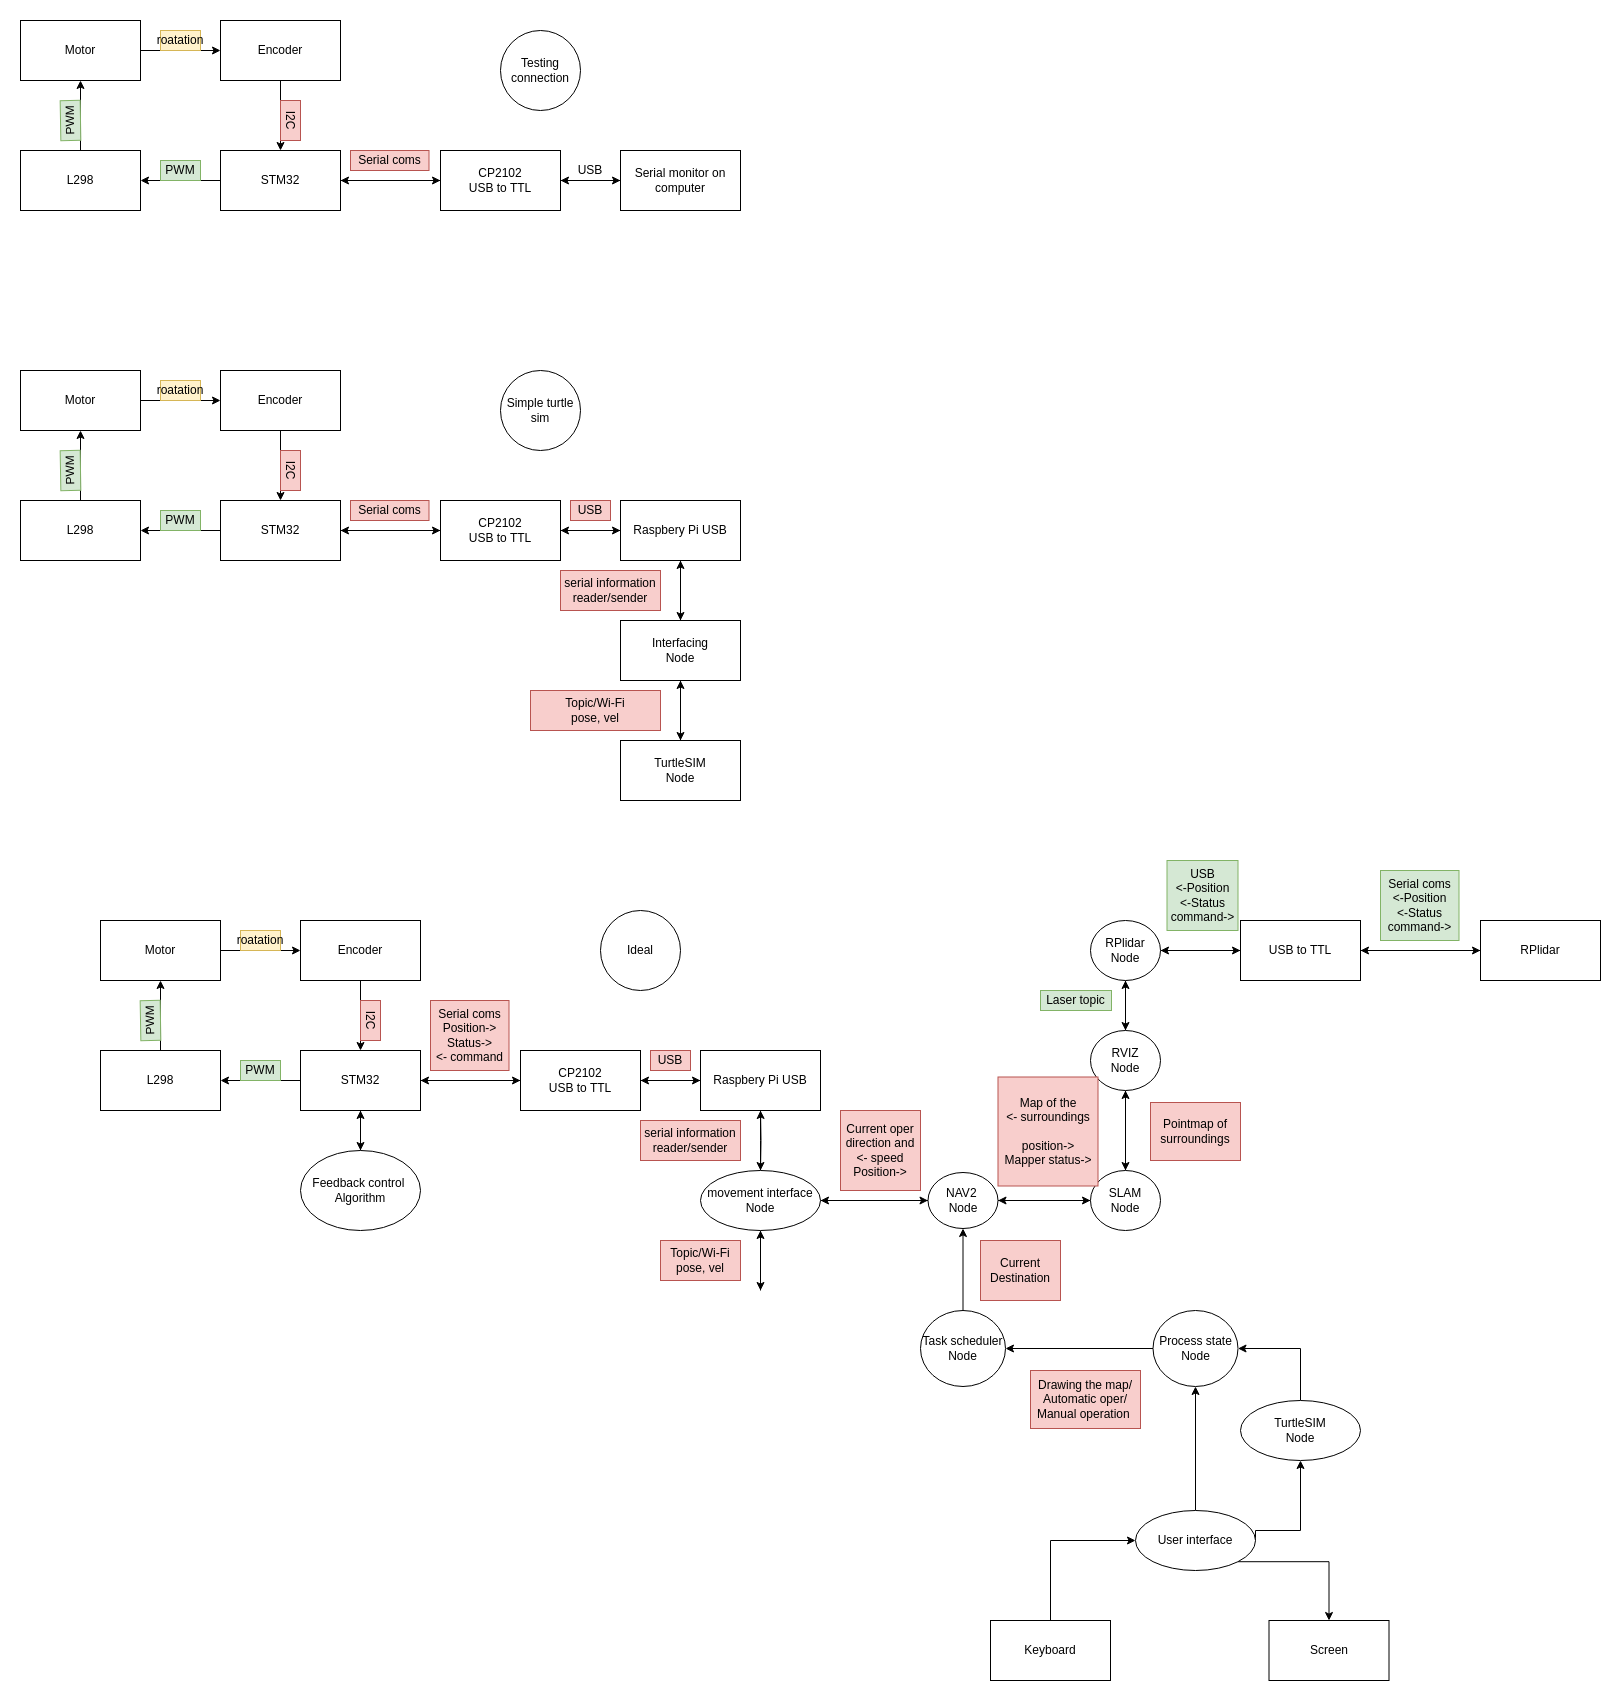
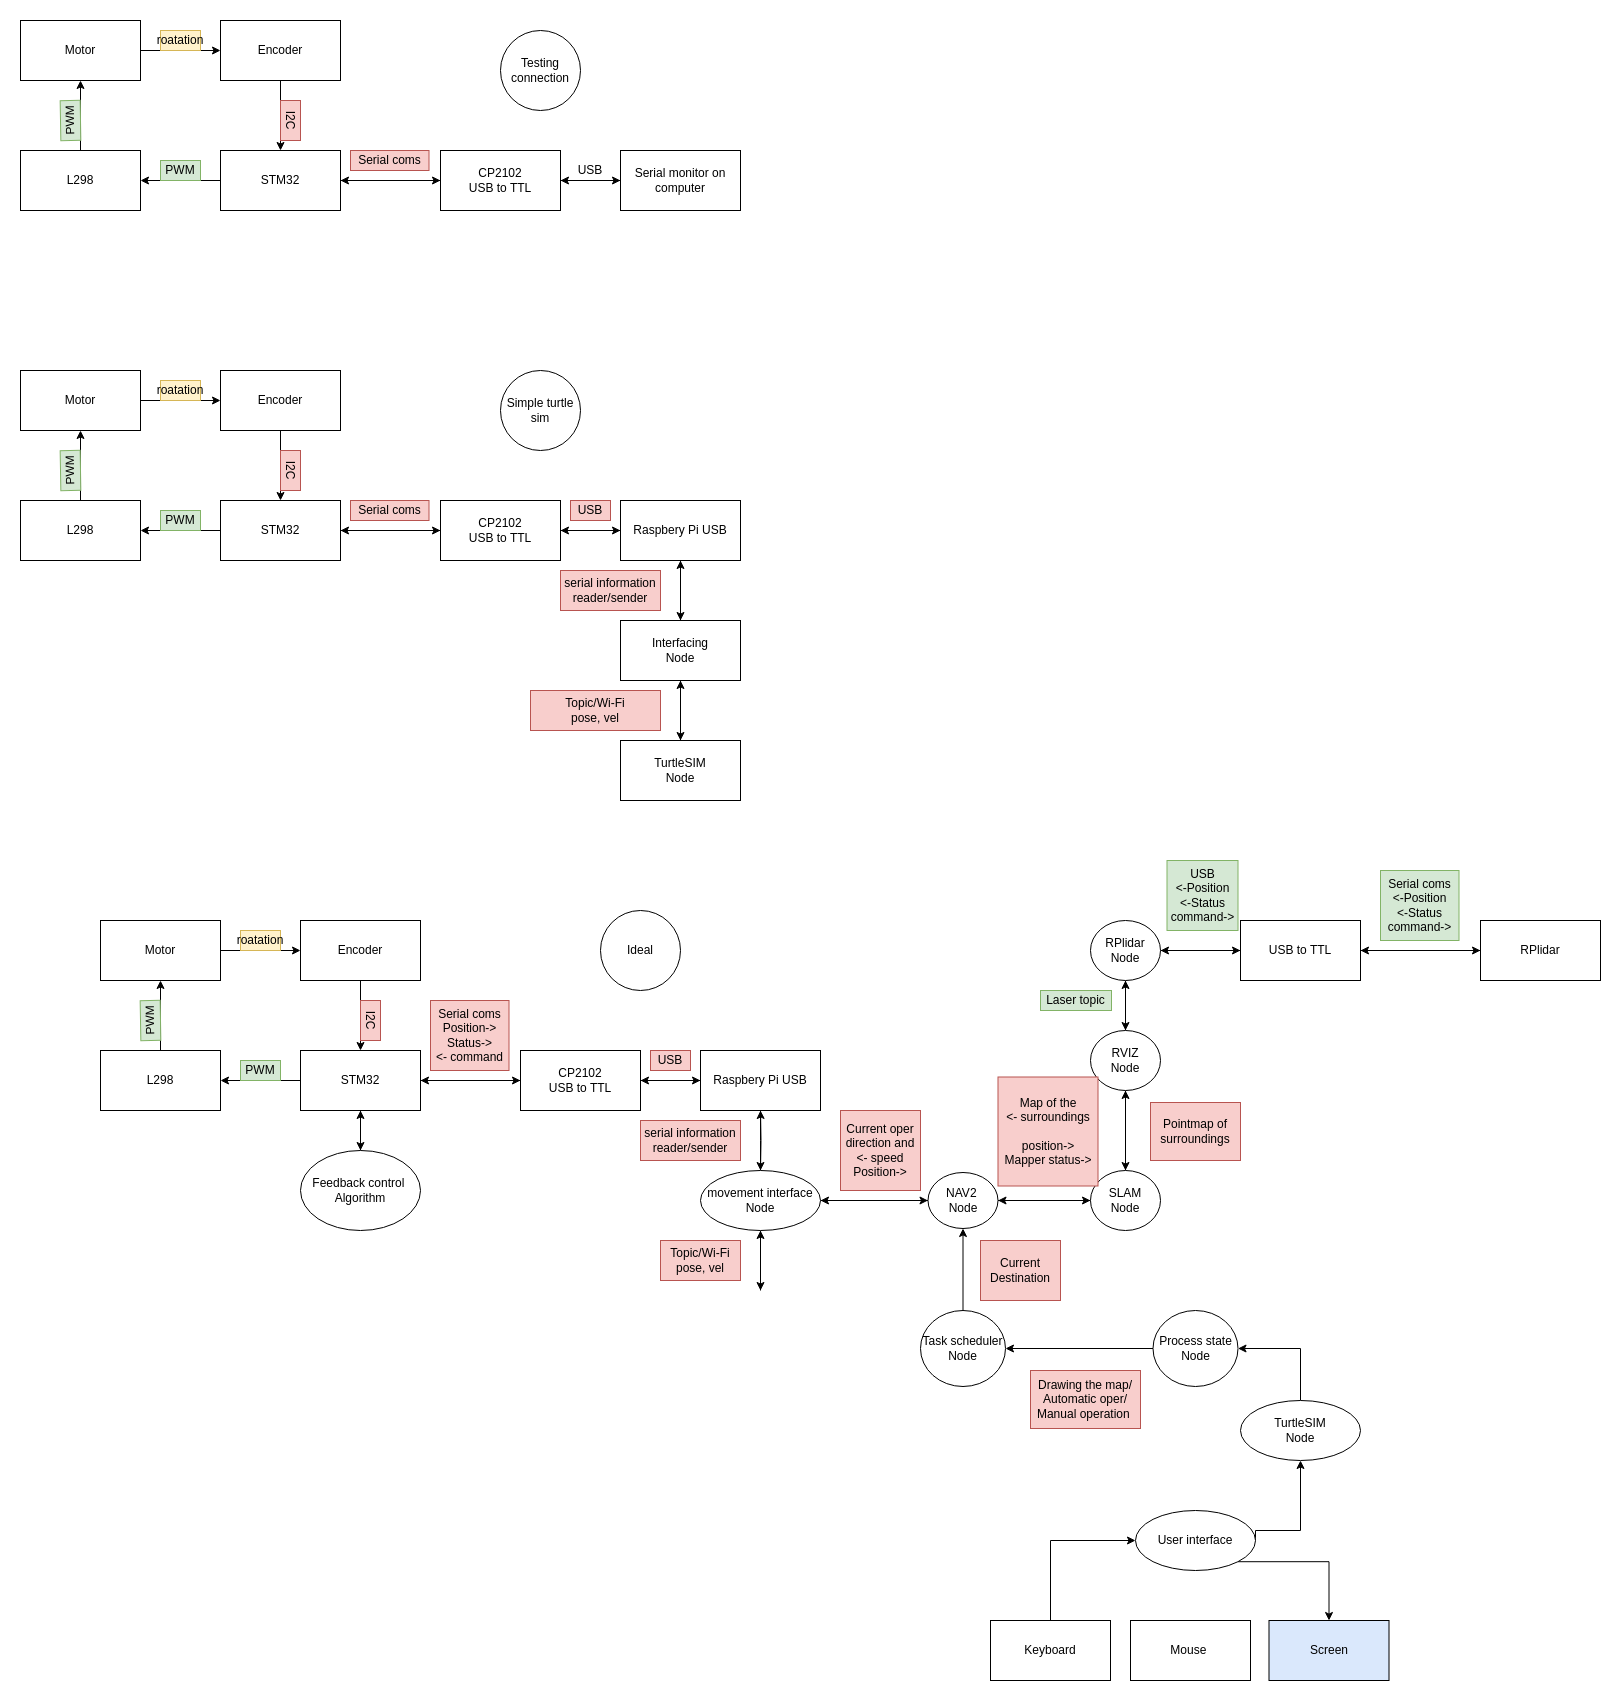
edge "User interface" -> "Process state Node": removed
node "Mouse": added
node "Screen": fillcolor #ffffff -> #dae8fc
